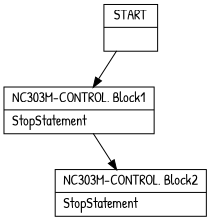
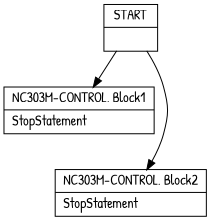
edge "NC303M-CONTROL. Block1" -> "NC303M-CONTROL. Block2": now "START" -> "NC303M-CONTROL. Block2"
